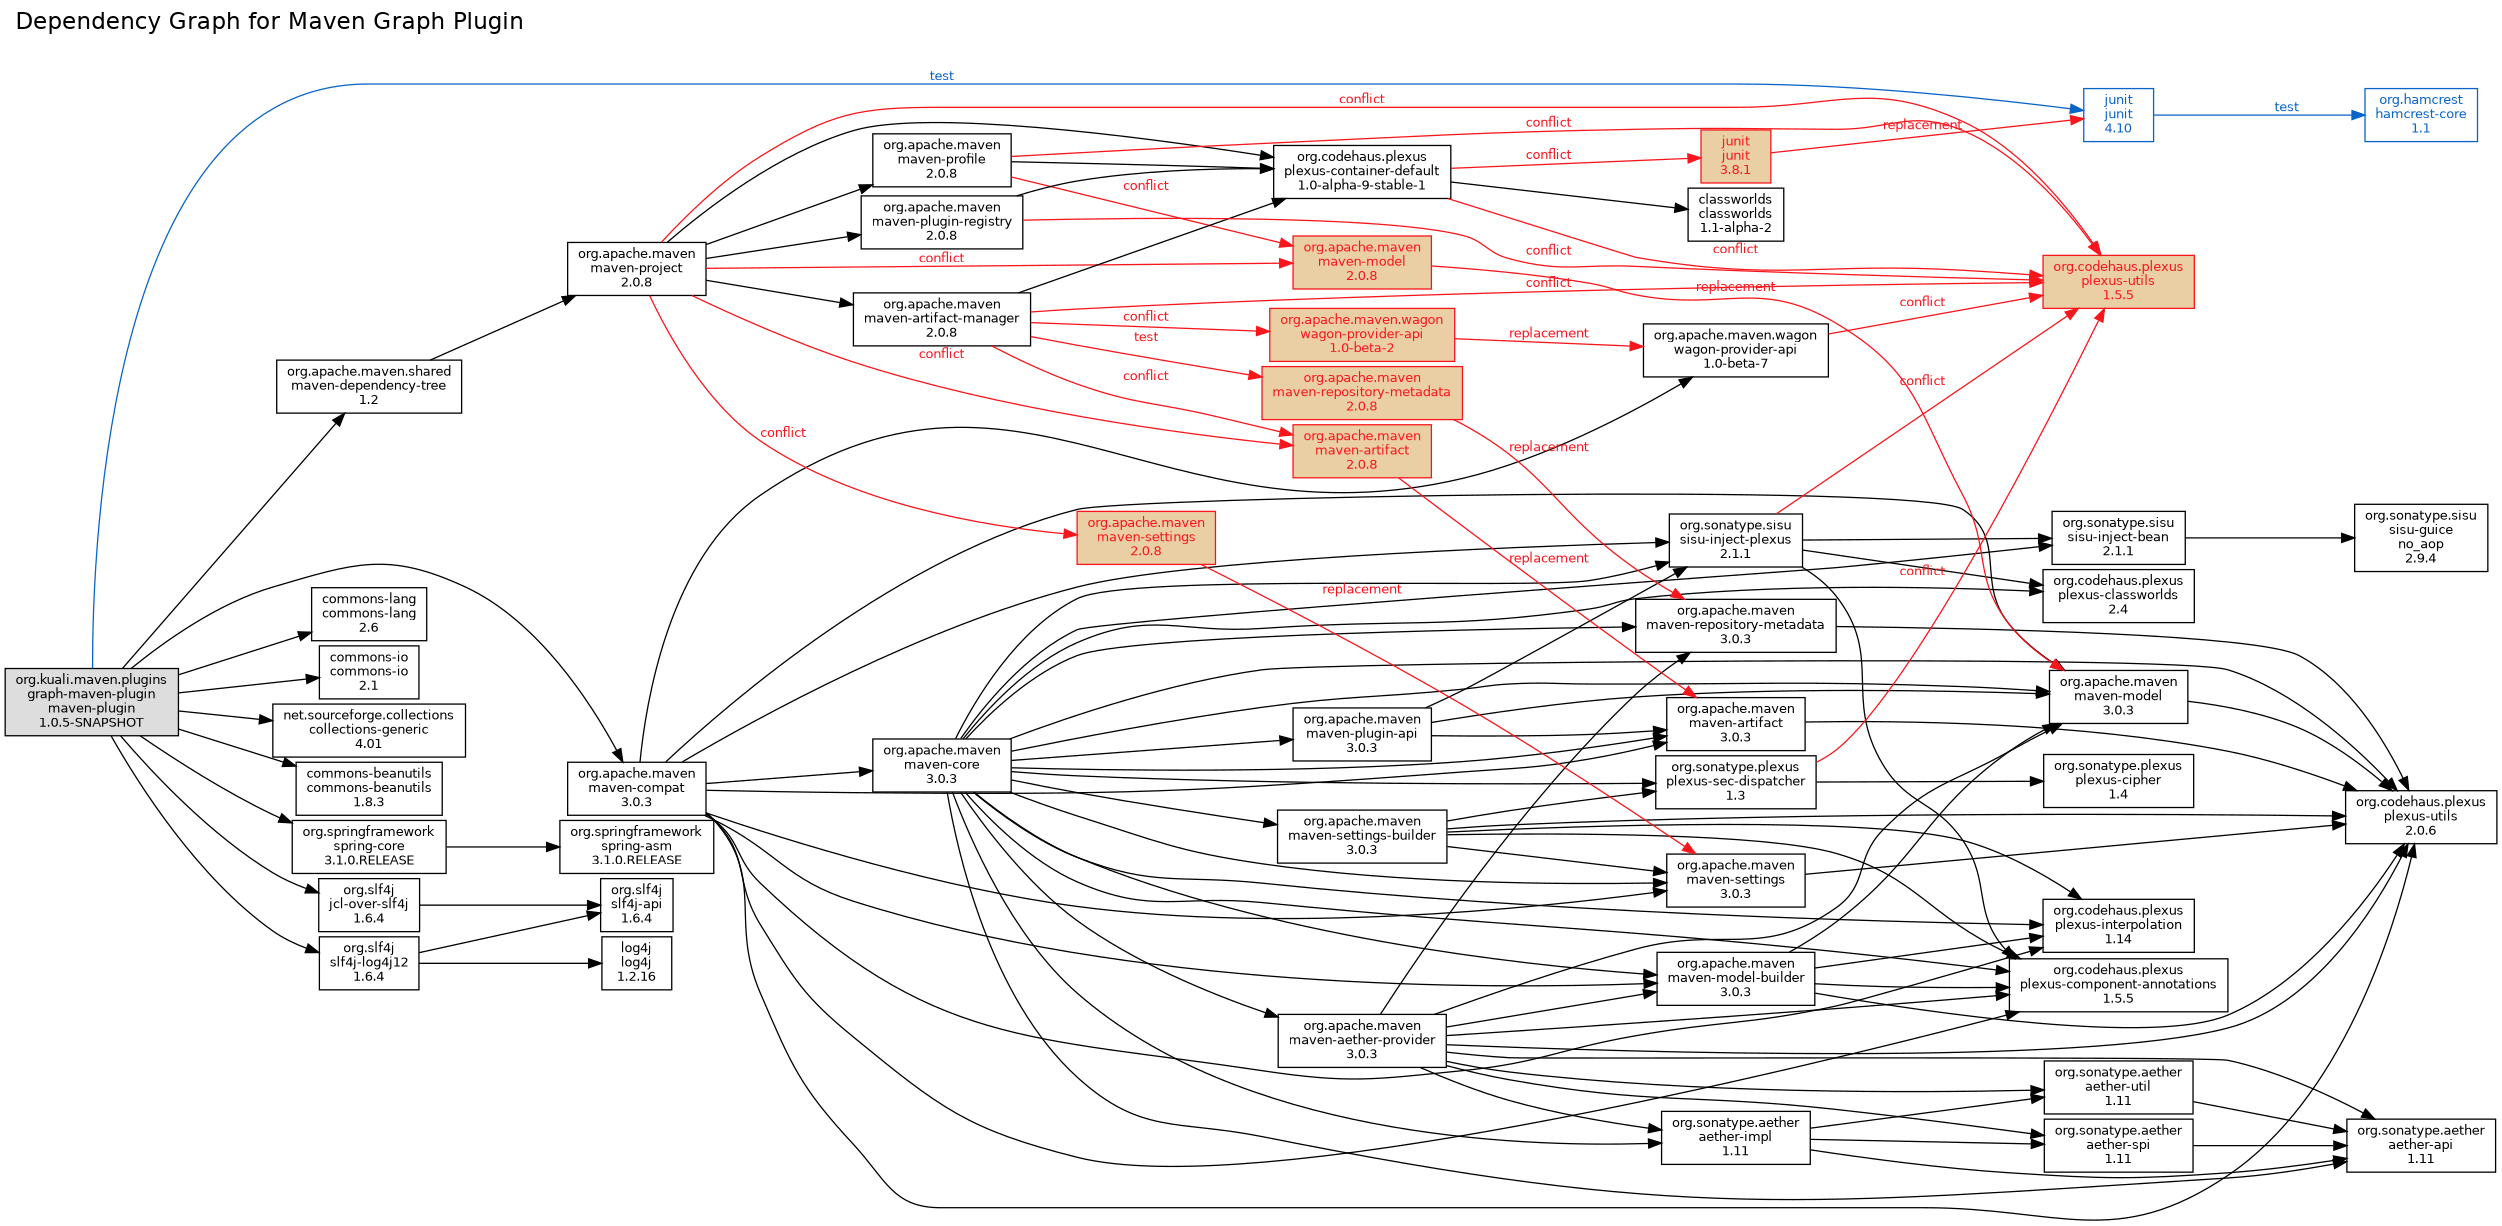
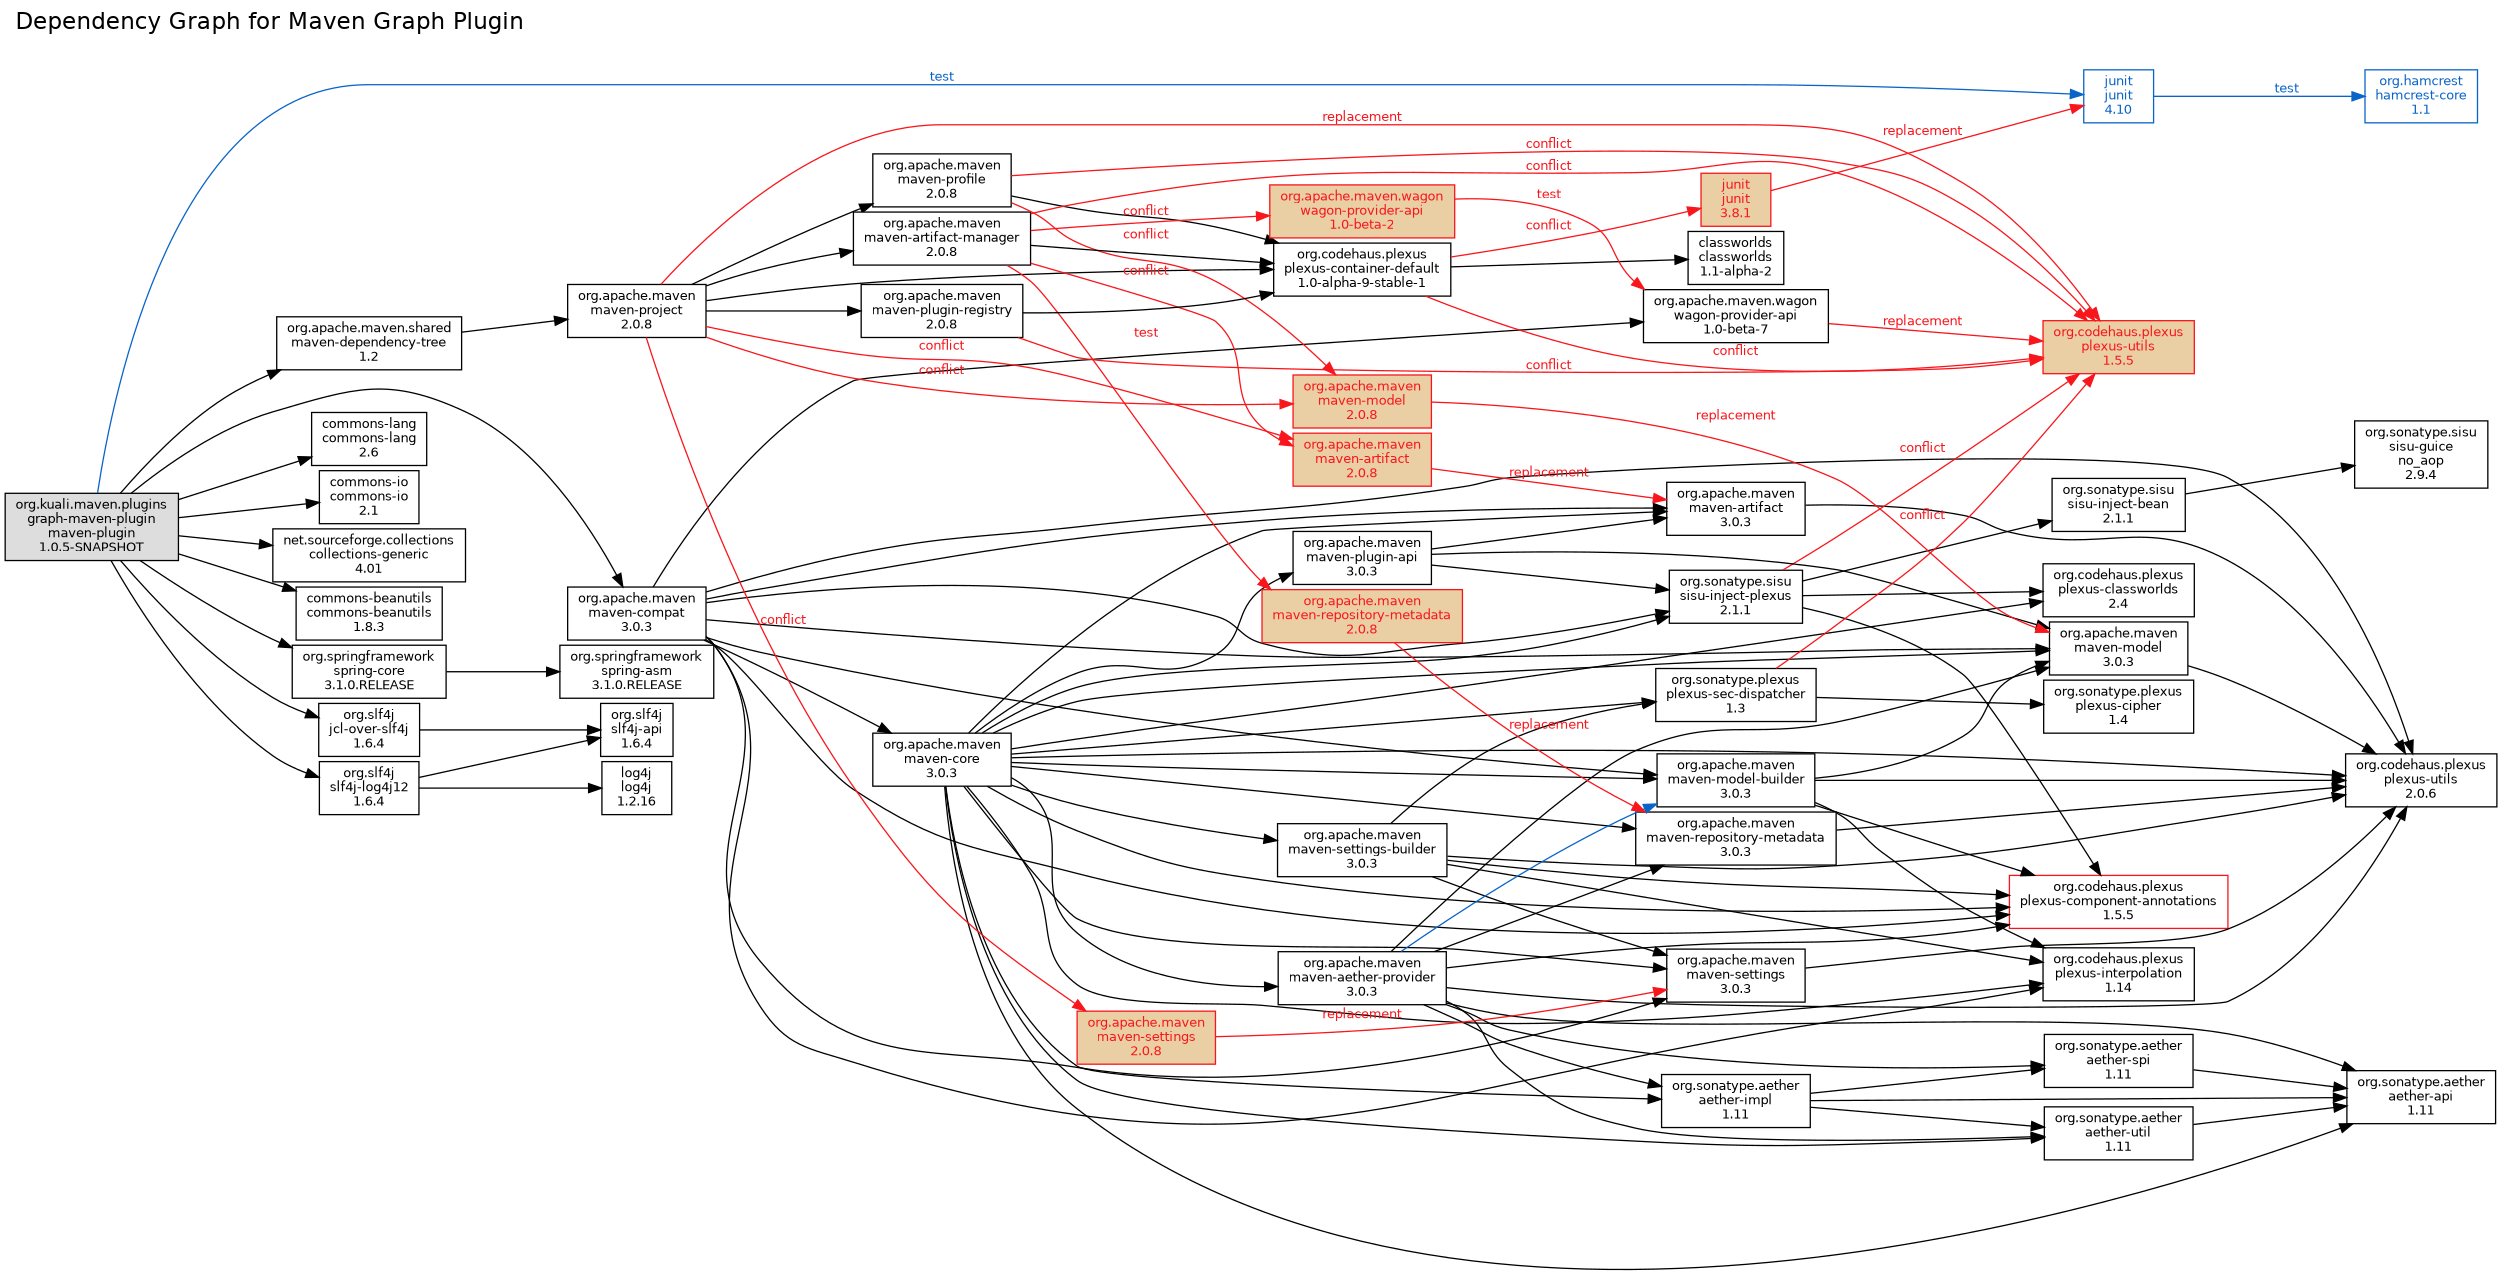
edge "org.apache.maven maven-project 2.0.8" -> "org.codehaus.plexus plexus-utils 1.5.5": label "conflict" -> "replacement"
edge "org.apache.maven.wagon wagon-provider-api 1.0-beta-7" -> "org.codehaus.plexus plexus-utils 1.5.5": label "conflict" -> "replacement"
edge "org.apache.maven.wagon wagon-provider-api 1.0-beta-2" -> "org.apache.maven.wagon wagon-provider-api 1.0-beta-7": label "replacement" -> "test"
edge "org.apache.maven maven-core 3.0.3" -> "org.sonatype.sisu sisu-inject-bean 2.1.1": now "org.apache.maven maven-core 3.0.3" -> "org.sonatype.aether aether-util 1.11"
node "org.codehaus.plexus plexus-component-annotations 1.5.5": color black -> #f8161c
edge "org.apache.maven maven-aether-provider 3.0.3" -> "org.apache.maven maven-model-builder 3.0.3": color black -> #0a64c8
